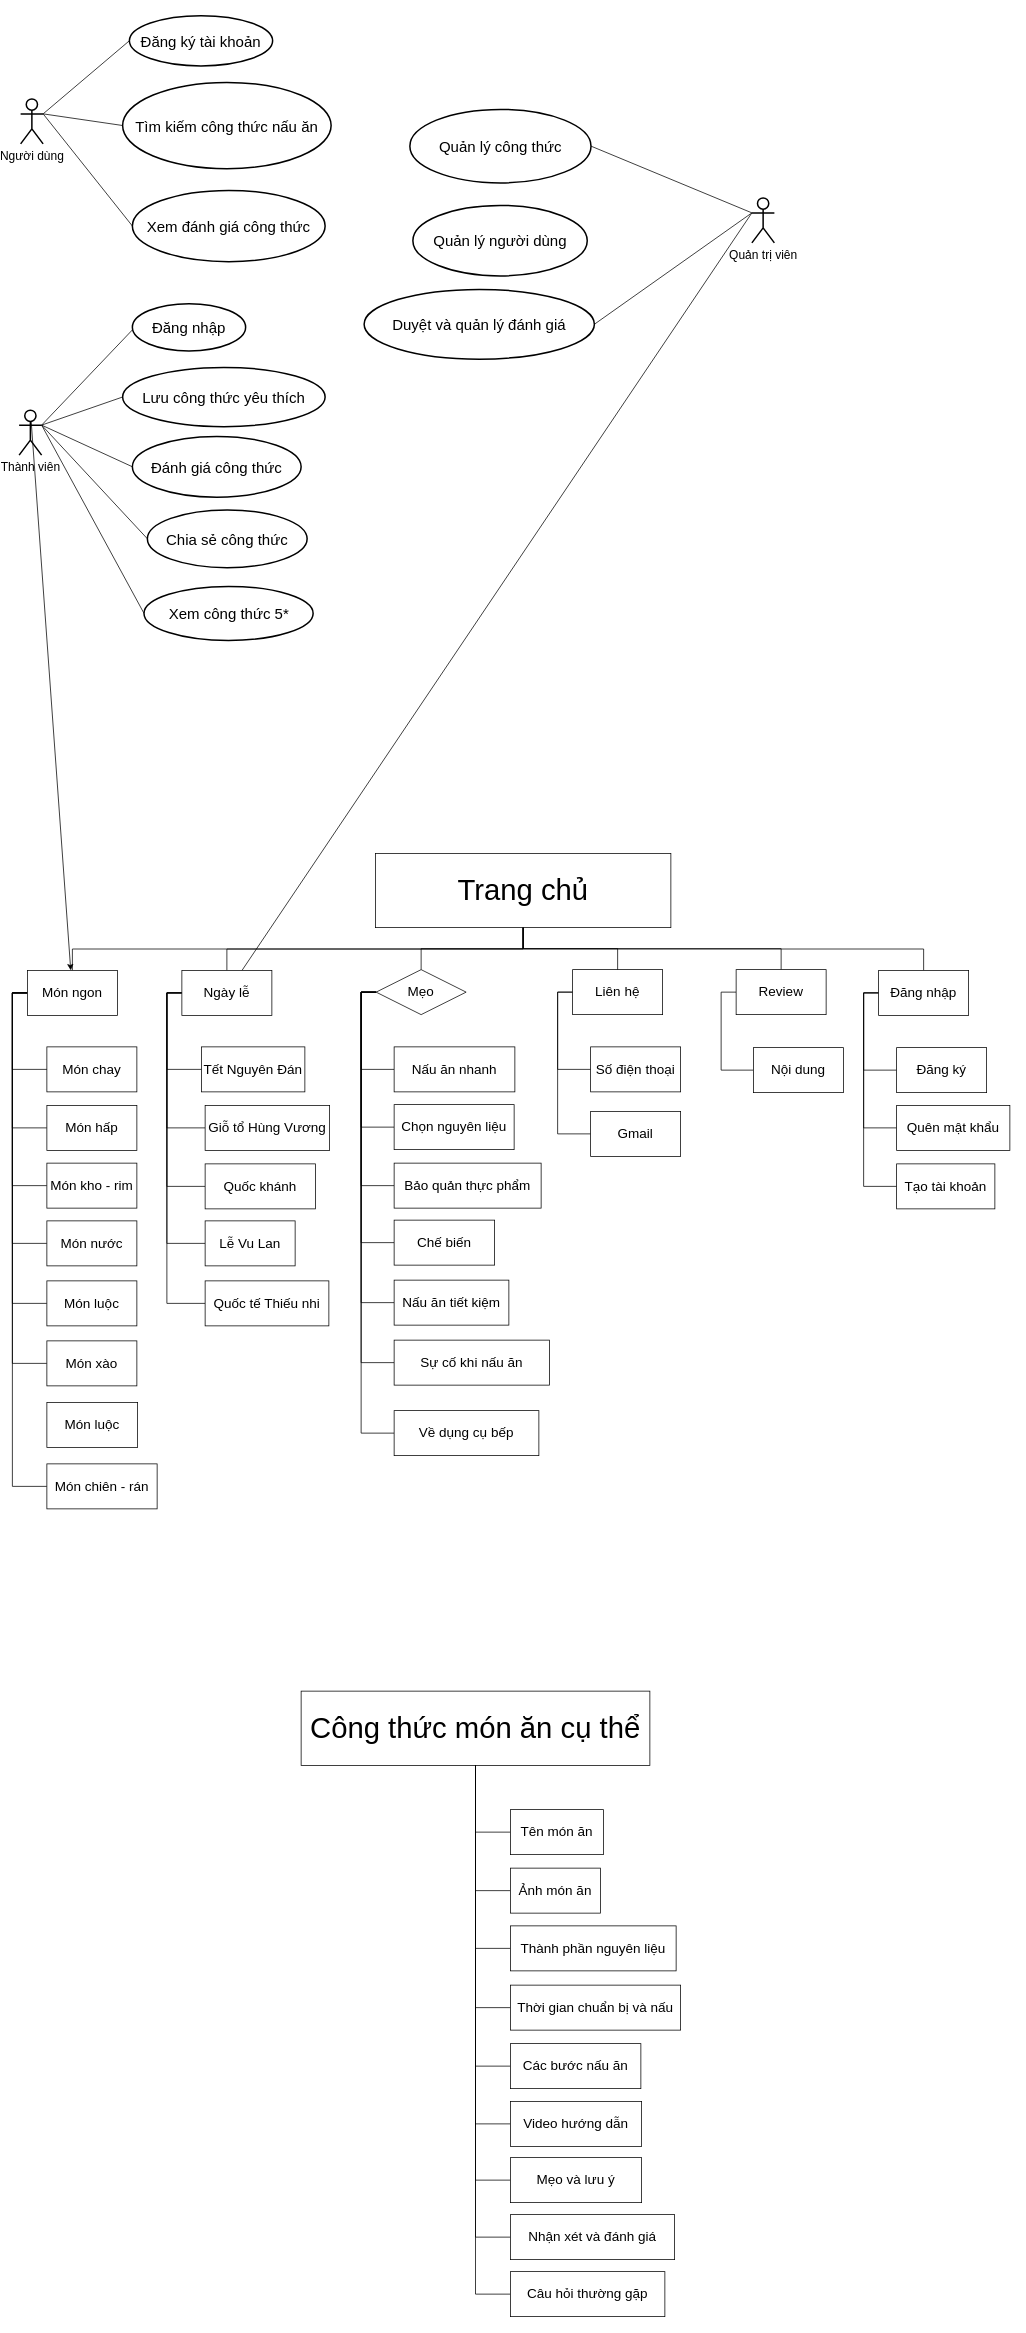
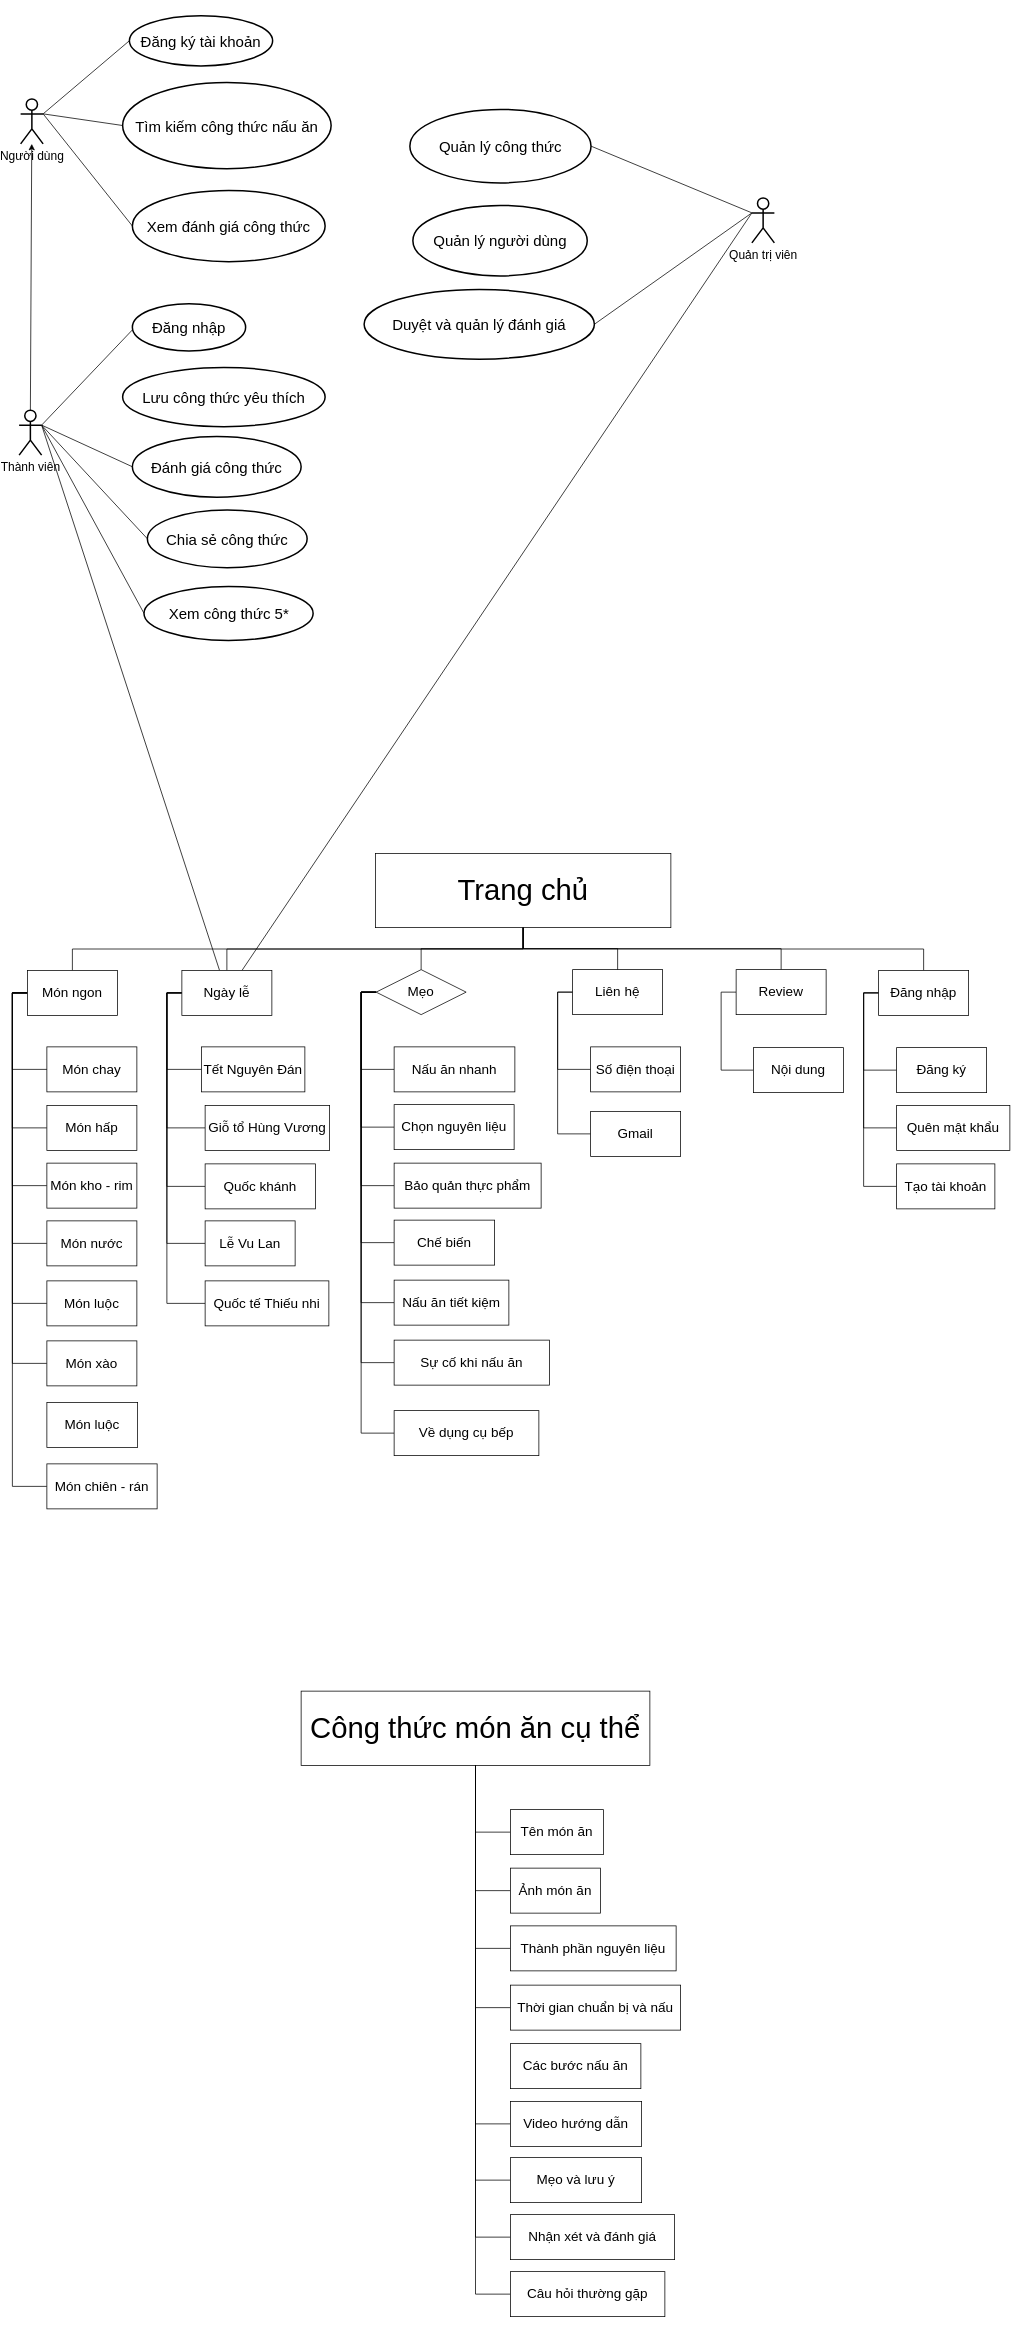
edge "Lưu công thức yêu thích" -- "Thành viên": now "Ngày lễ" -- "Thành viên"
edge "Thành viên" -> "Món ngon": now "Thành viên" -> "Người dùng"
edge "Công thức món ăn cụ thể" -- "Các bước nấu ăn": removed
